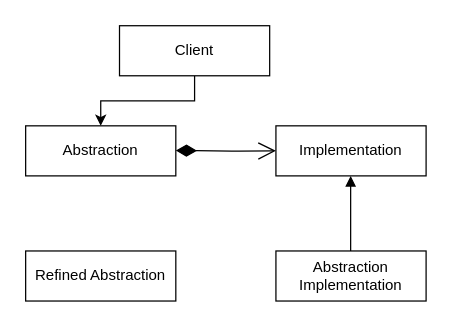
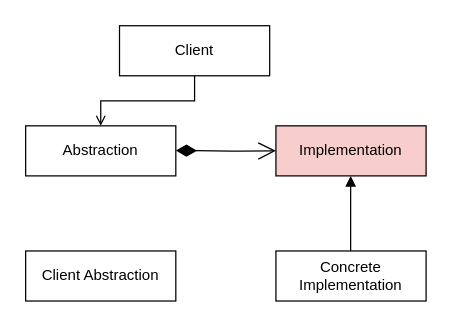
edge "Client" -> "Abstraction": arrowhead classic -> open
node "Implementation": fillcolor #ffffff -> #f8cecc
node "Refined Abstraction": label "Refined Abstraction" -> "Client Abstraction"
node "Abstraction Implementation": label "Abstraction Implementation" -> "Concrete Implementation"
